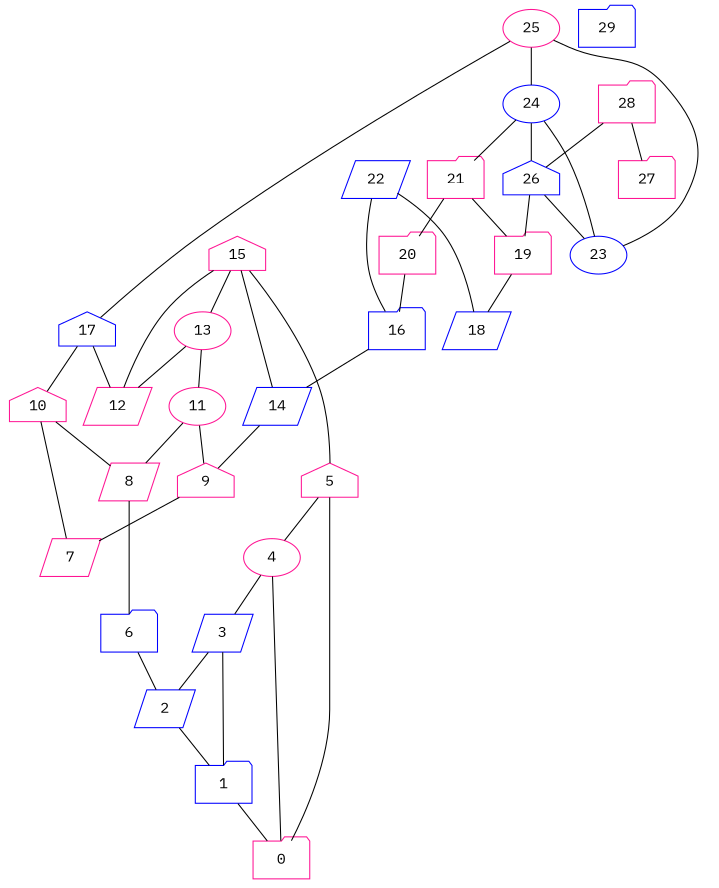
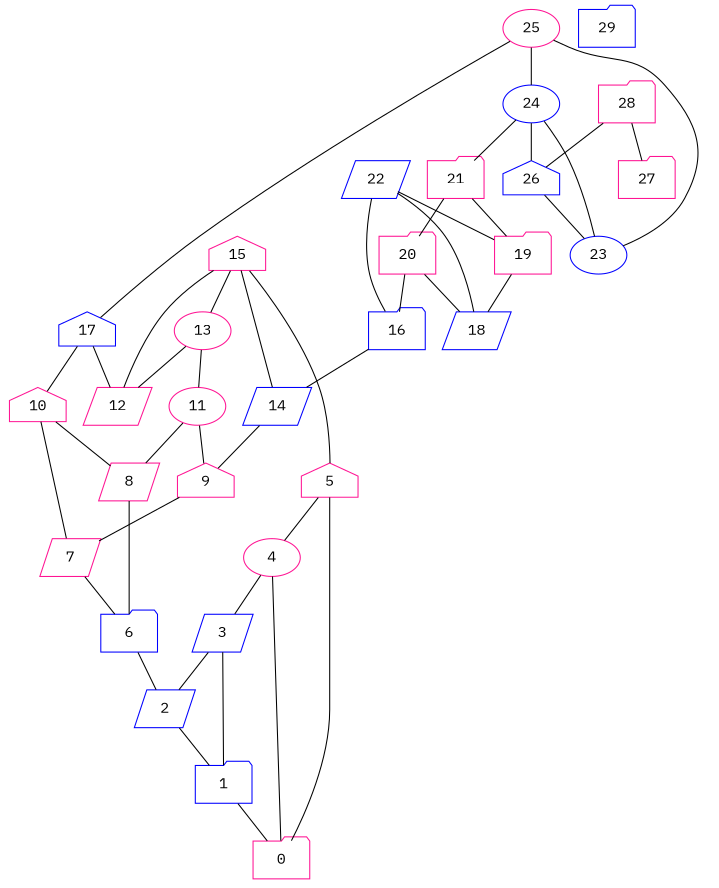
edge "26" -- "19": now "22" -- "19"
edge "20" -- "18": added
edge "7" -- "6": added
